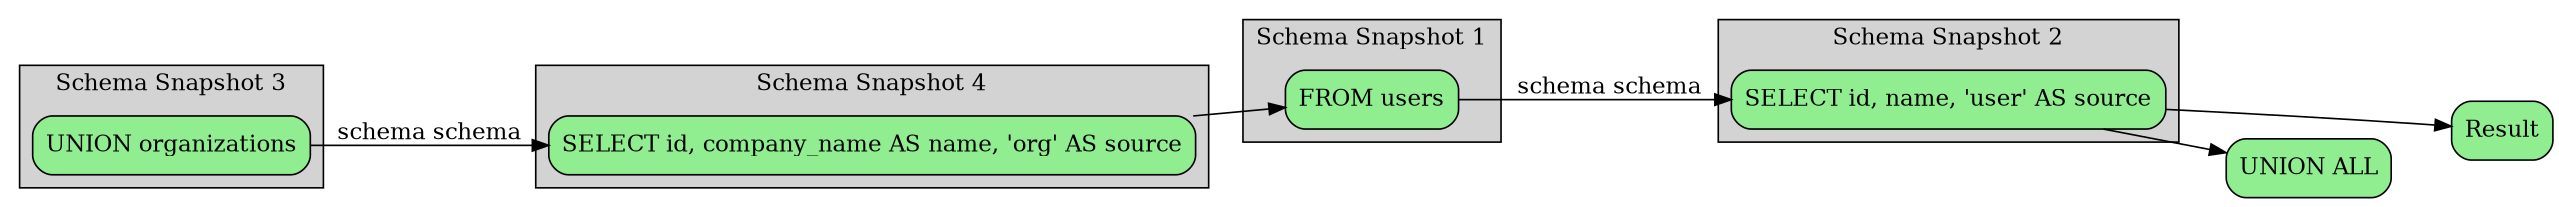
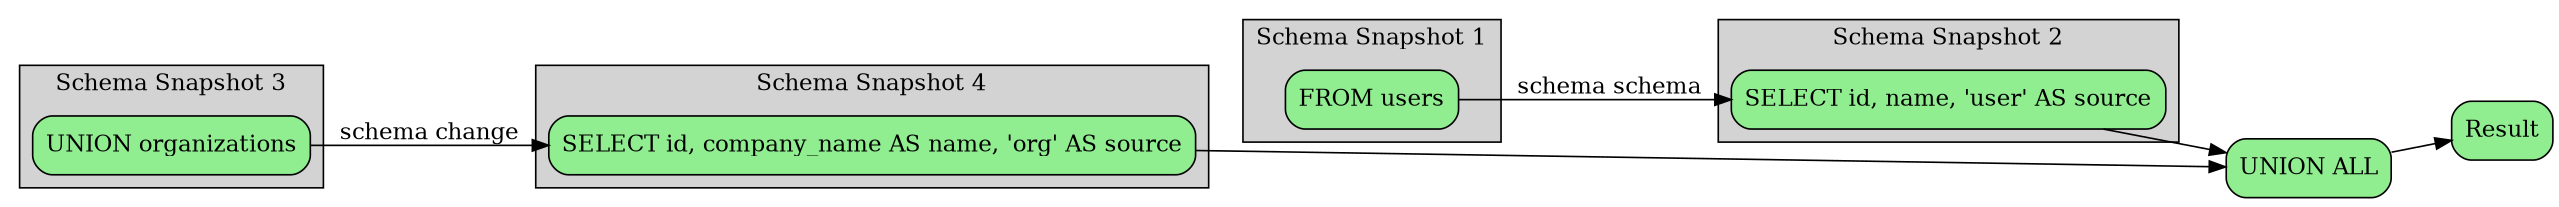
edge "SELECT id, company_name AS name, 'org' AS source" -> "FROM users": now "SELECT id, company_name AS name, 'org' AS source" -> "UNION ALL"
edge "SELECT id, name, 'user' AS source" -> "Result": now "UNION ALL" -> "Result"
edge "UNION organizations" -> "SELECT id, company_name AS name, 'org' AS source": label "schema schema" -> "schema change"
